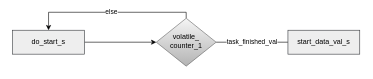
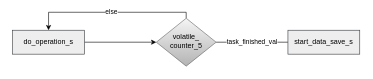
node "volatile_ counter_1": label "volatile_ counter_1" -> "volatile_ counter_5"
node "do_start_s": label "do_start_s" -> "do_operation_s"
node "start_data_val_s": label "start_data_val_s" -> "start_data_save_s"
